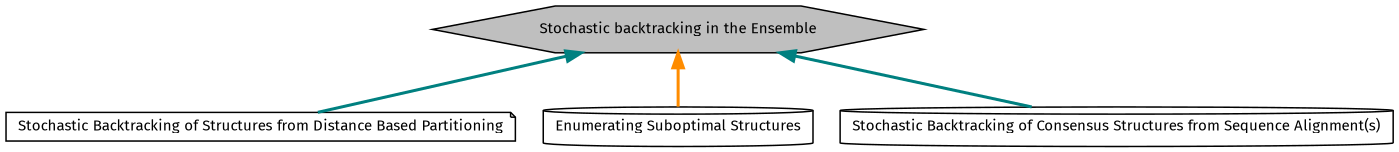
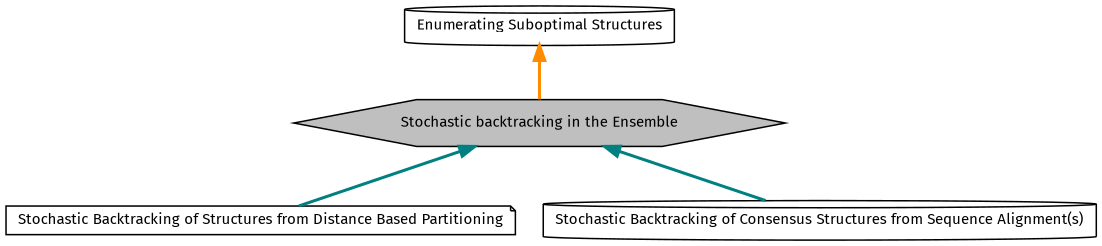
edge "Enumerating Suboptimal Structures" -> "Stochastic backtracking in the Ensemble": reversed
